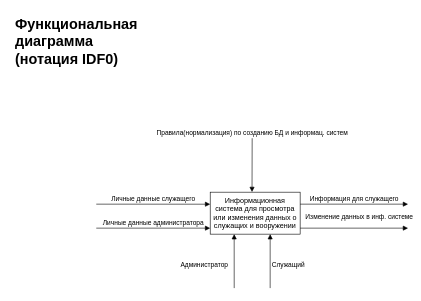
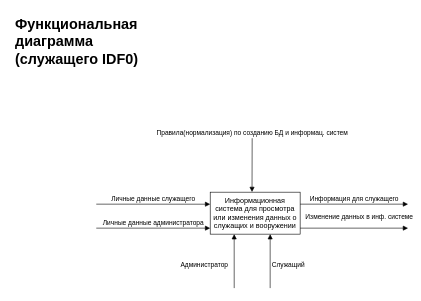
node "Функциональная диаграмма (нотация IDF0)": label "Функциональная диаграмма (нотация IDF0)" -> "Функциональная диаграмма (служащего IDF0)"
